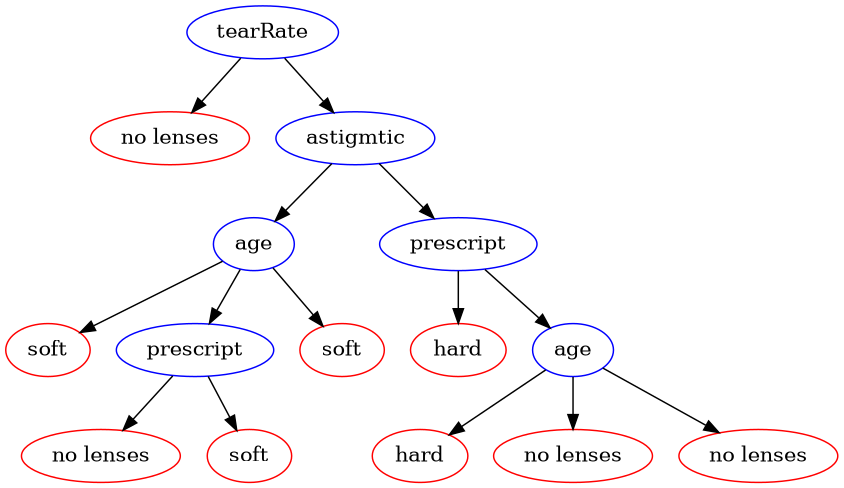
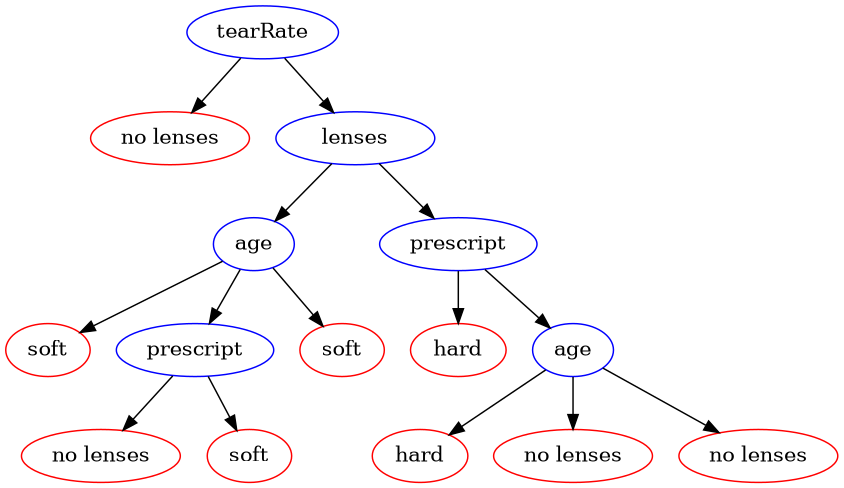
node "astigmtic": label "astigmtic" -> "lenses"
